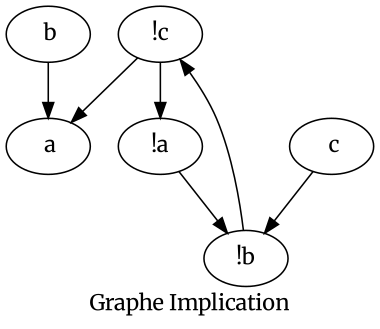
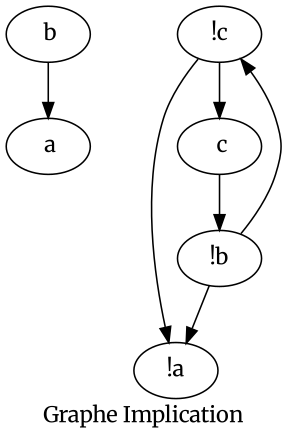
edge "!c" -> "a": now "!c" -> "c"
edge "!a" -> "!b": reversed
